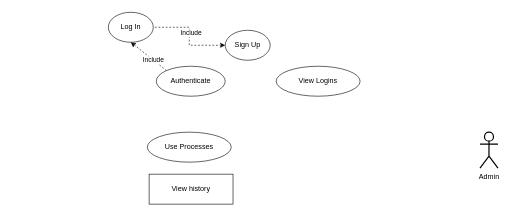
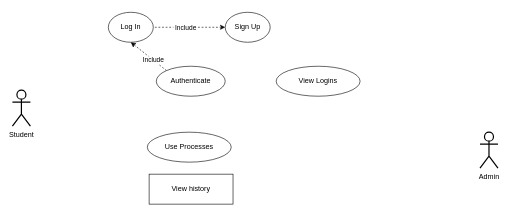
node "Sign Up": moved (248, 45) -> (248, 27)
node "Student": added
